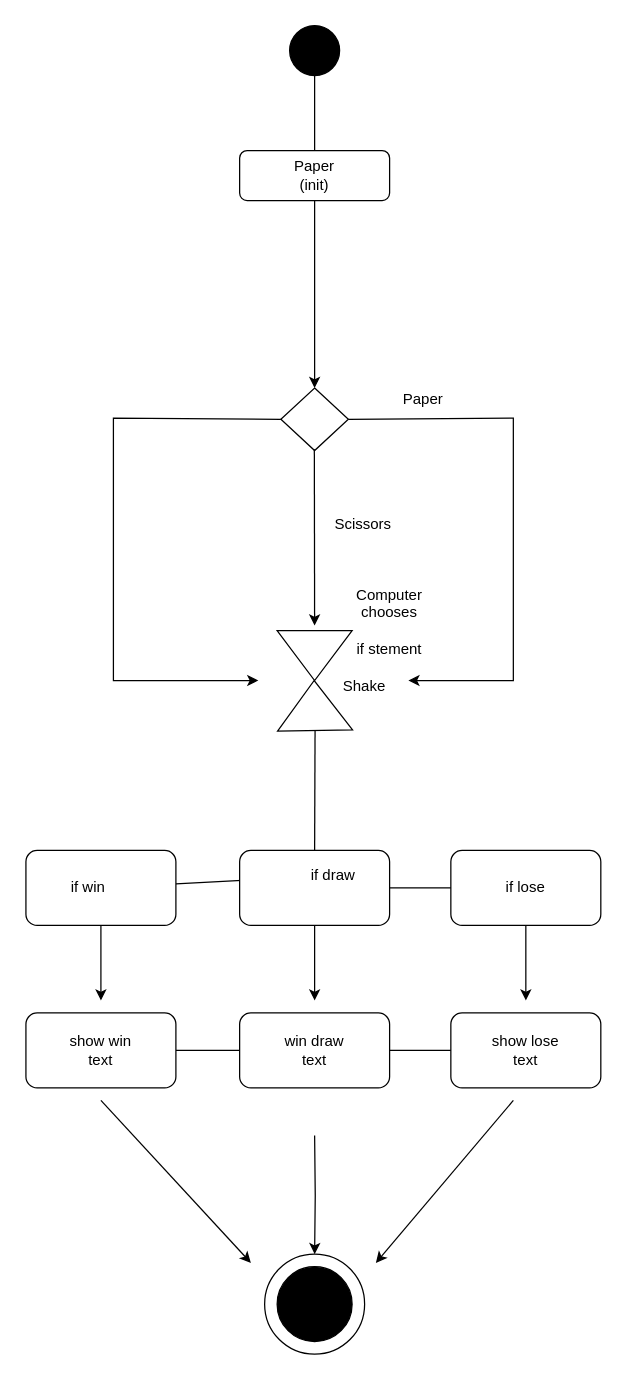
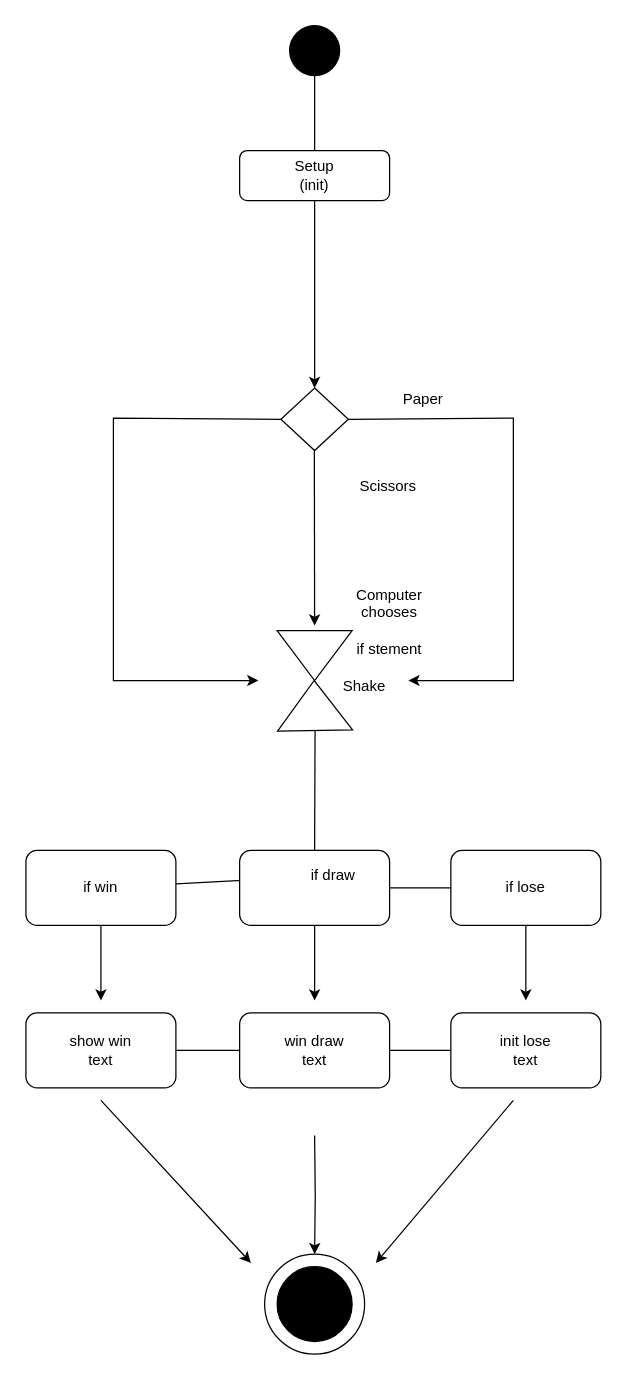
node "Paper (init)": label "Paper (init)" -> "Setup (init)"
node "Scissors": moved (363, 524) -> (388, 487)
node "if win": moved (88, 888) -> (101, 888)
node "show lose text": label "show lose text" -> "init lose text"
